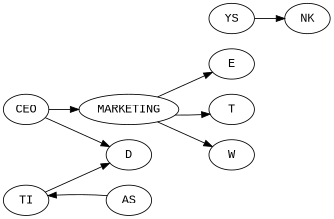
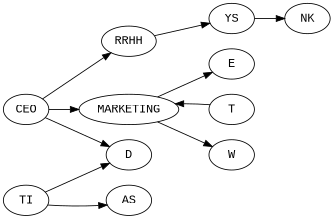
node "RRHH": added
edge "MARKETING" -> "T": reversed
edge "AS" -> "TI": reversed
